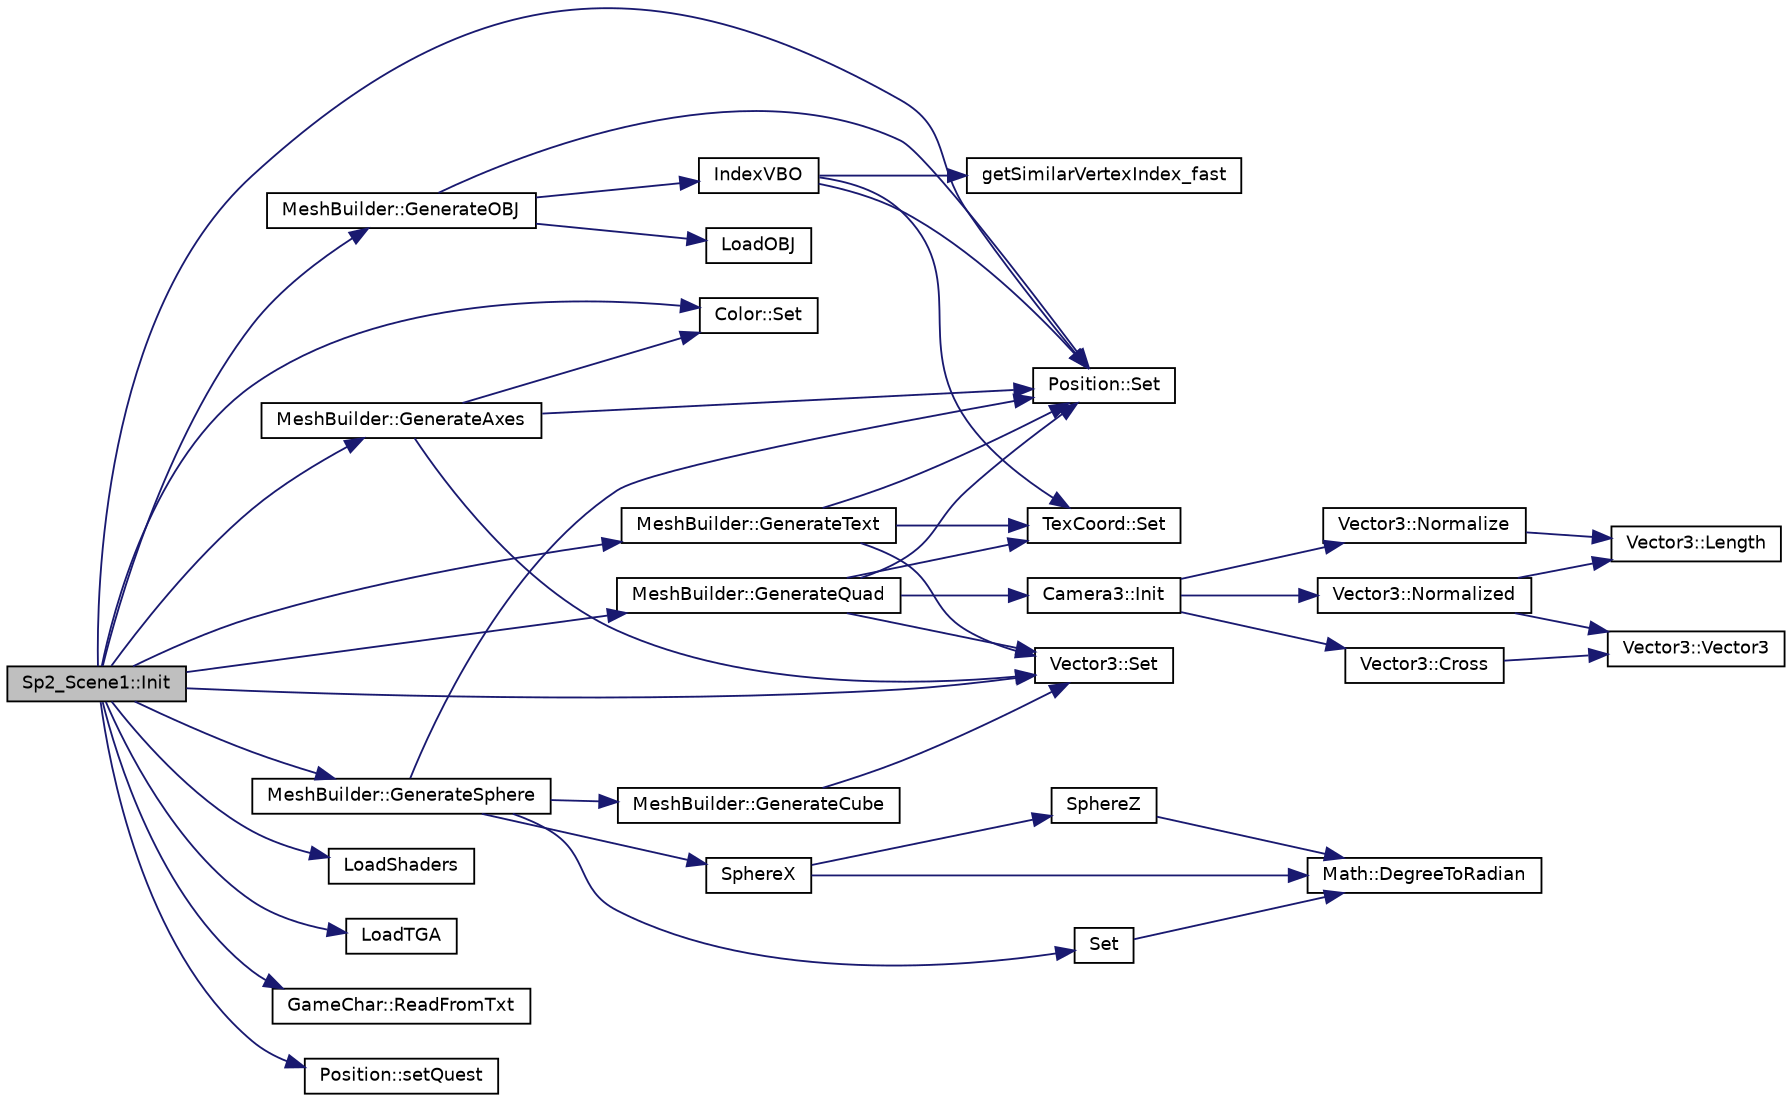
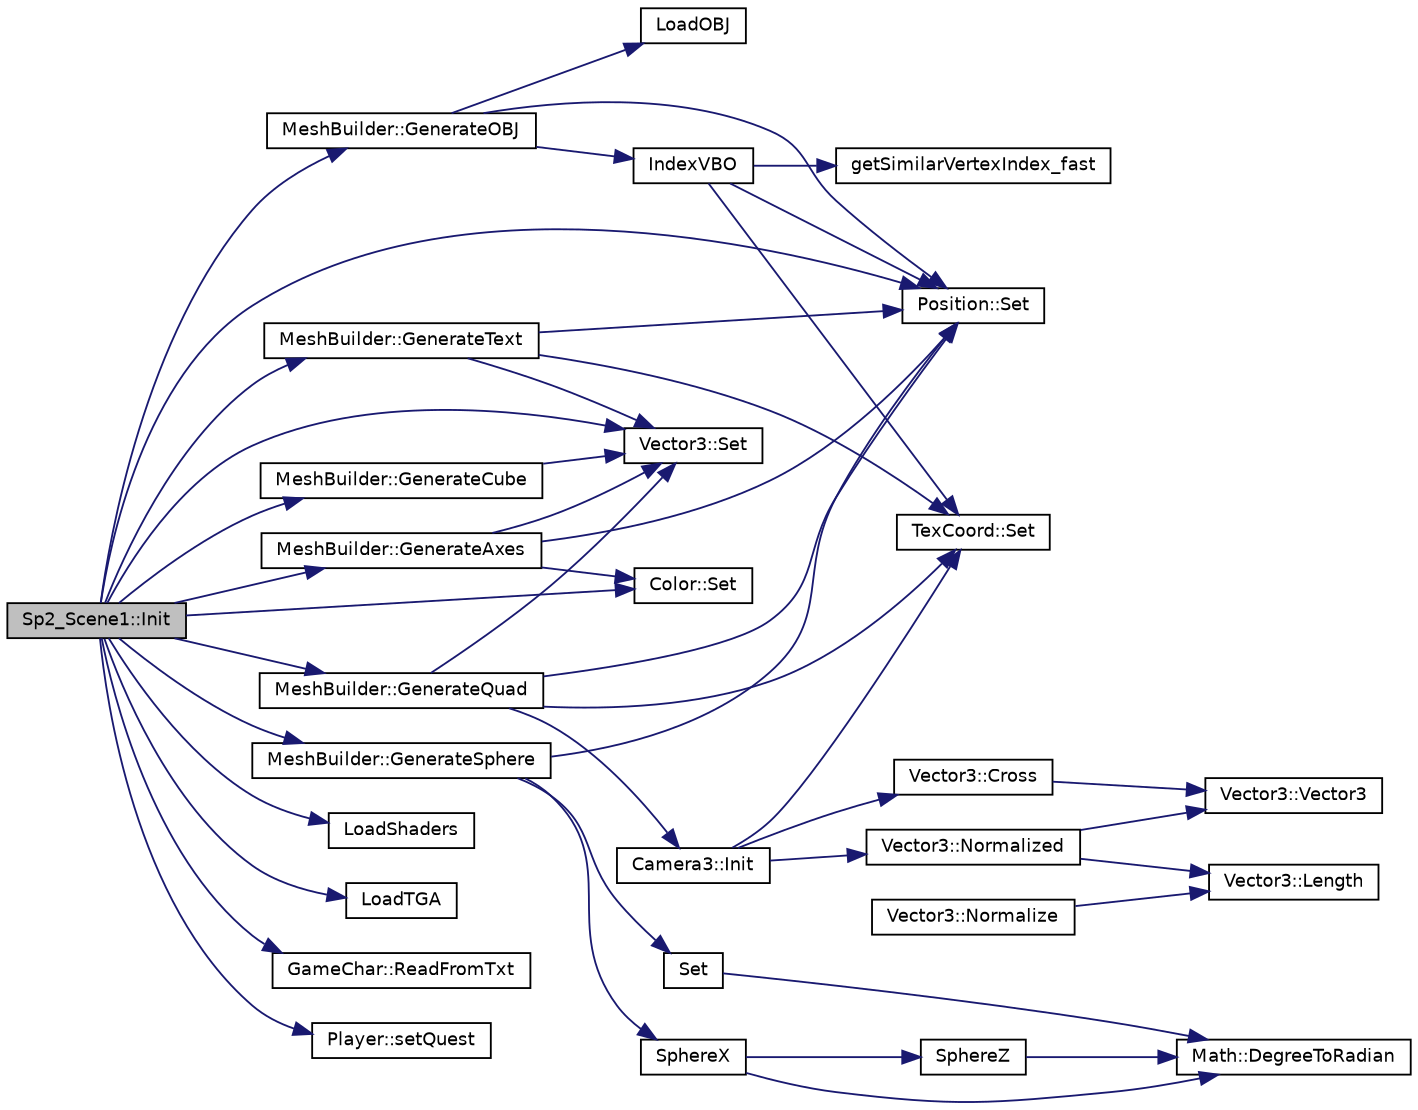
edge "Camera3::Init" -> "Vector3::Normalize": now "Camera3::Init" -> "TexCoord::Set"
edge "MeshBuilder::GenerateSphere" -> "MeshBuilder::GenerateCube": now "Sp2_Scene1::Init" -> "MeshBuilder::GenerateCube"
node "Position::setQuest": label "Position::setQuest" -> "Player::setQuest"
